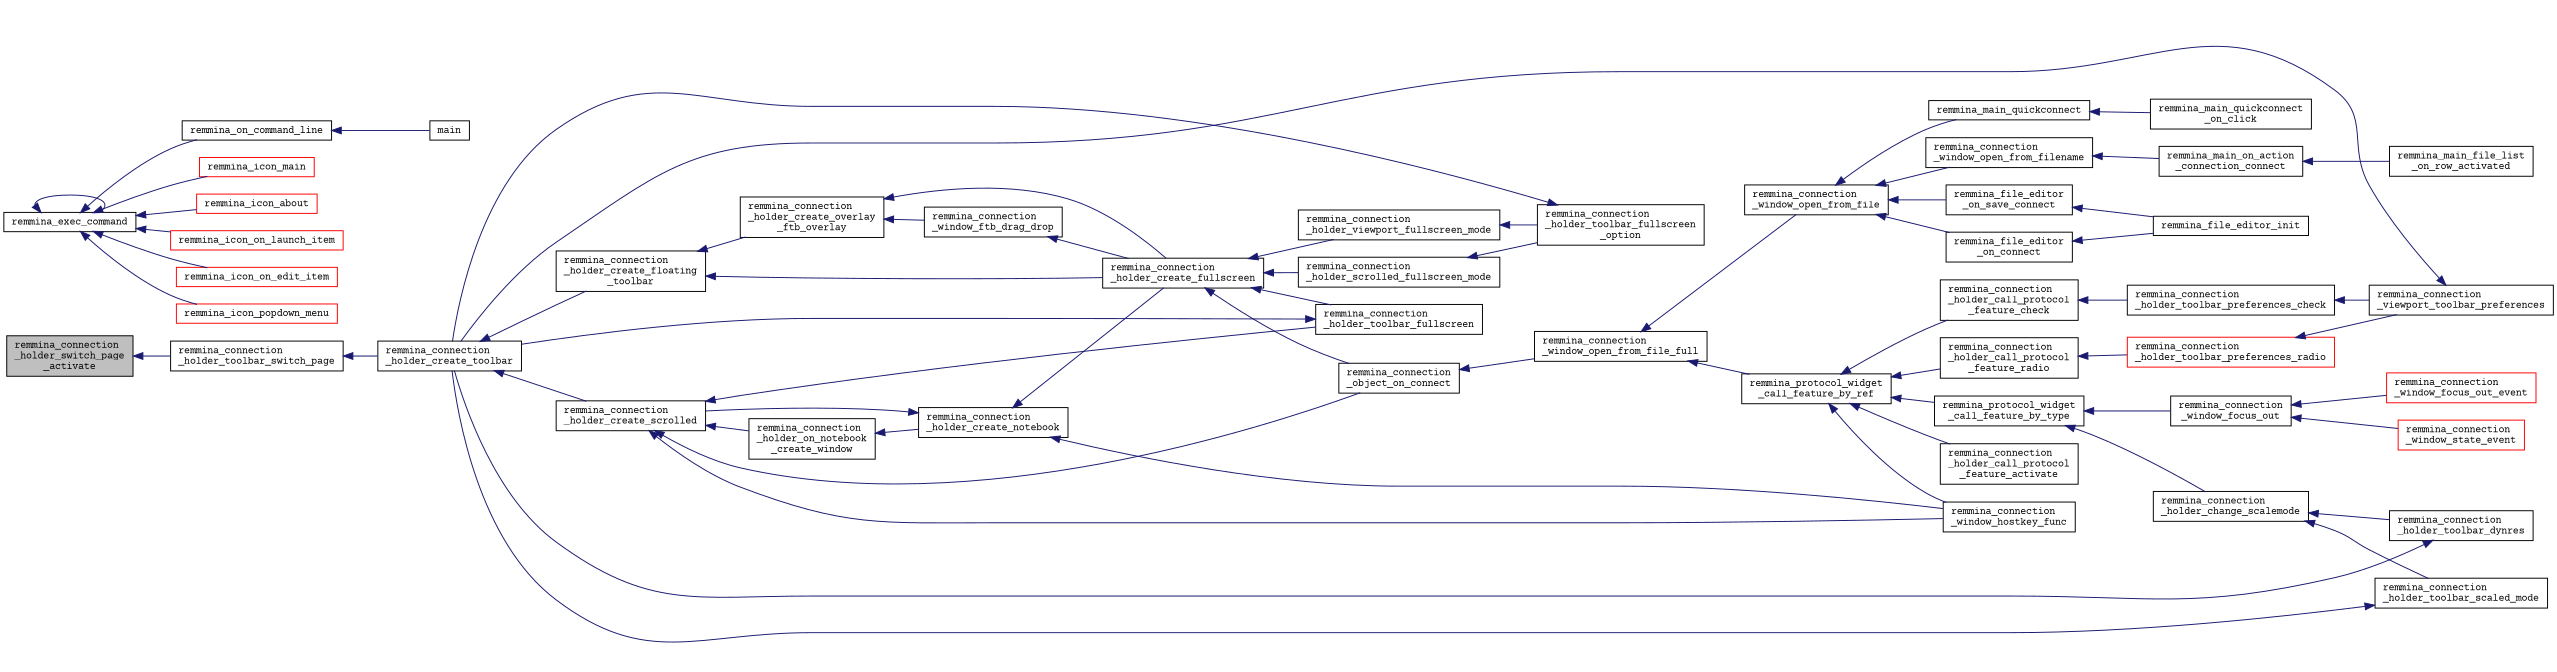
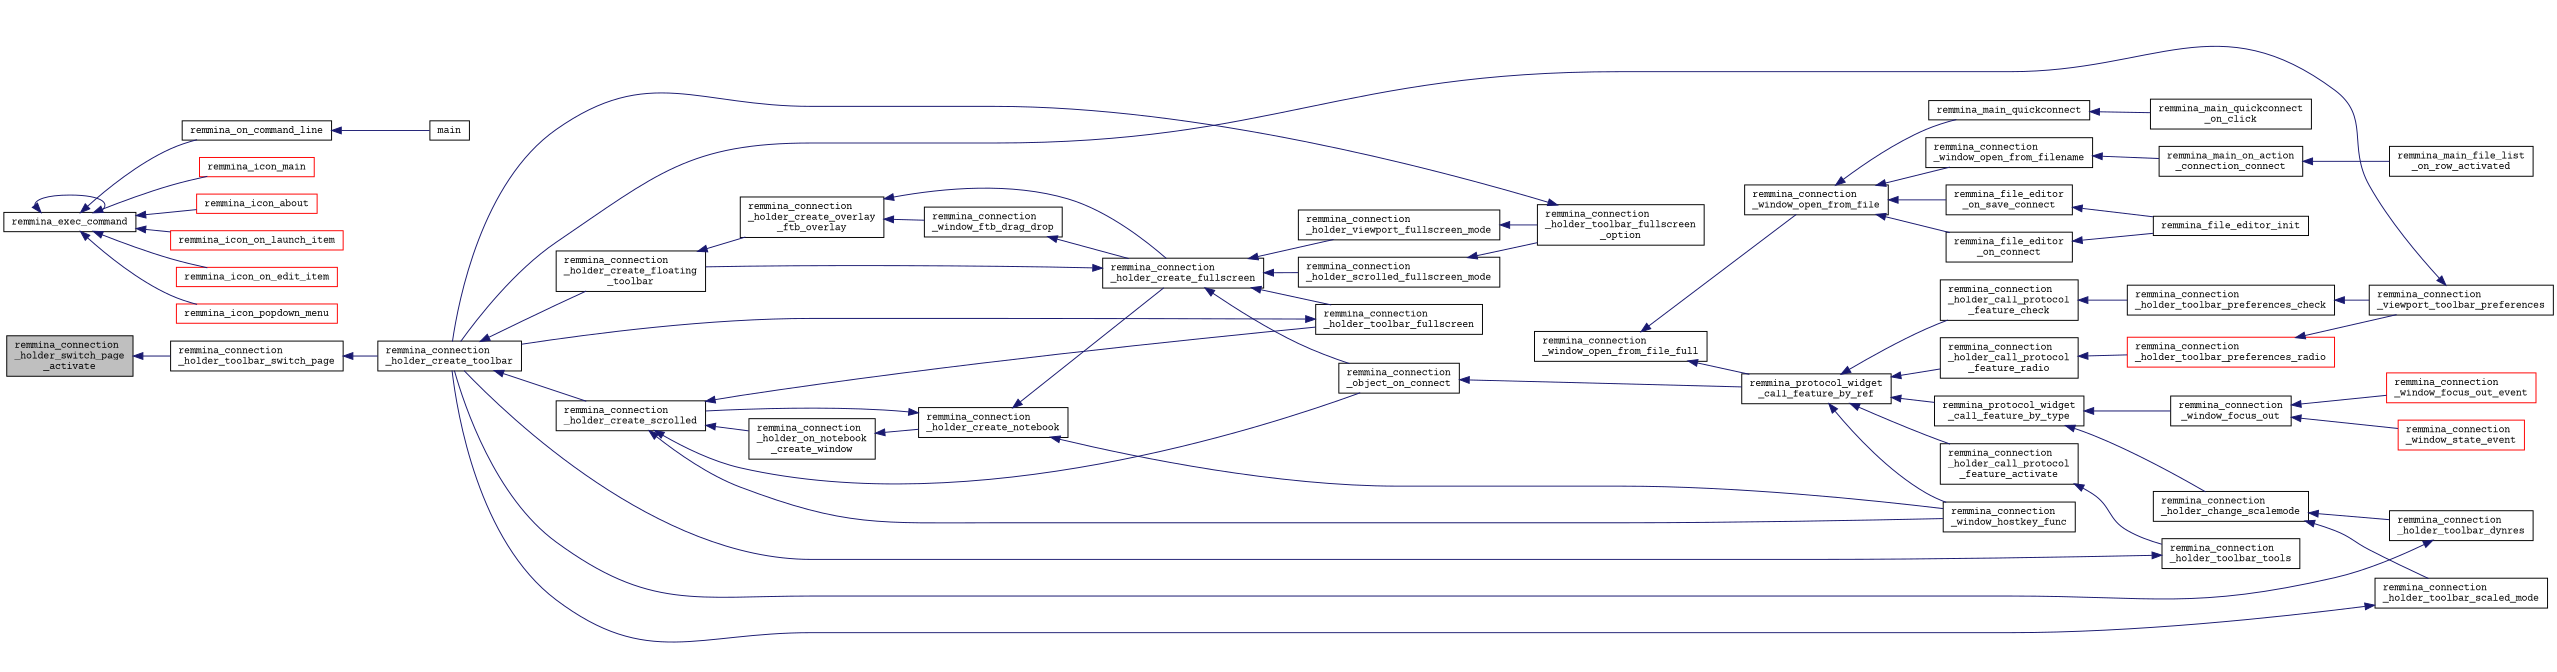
edge "remmina_connection _holder_create_fullscreen" -> "remmina_connection _holder_create_floating _toolbar": reversed
edge "remmina_connection _window_open_from_file_full" -> "remmina_connection _object_on_connect": now "remmina_protocol_widget _call_feature_by_ref" -> "remmina_connection _object_on_connect"
node "remmina_connection _holder_toolbar_tools": added
